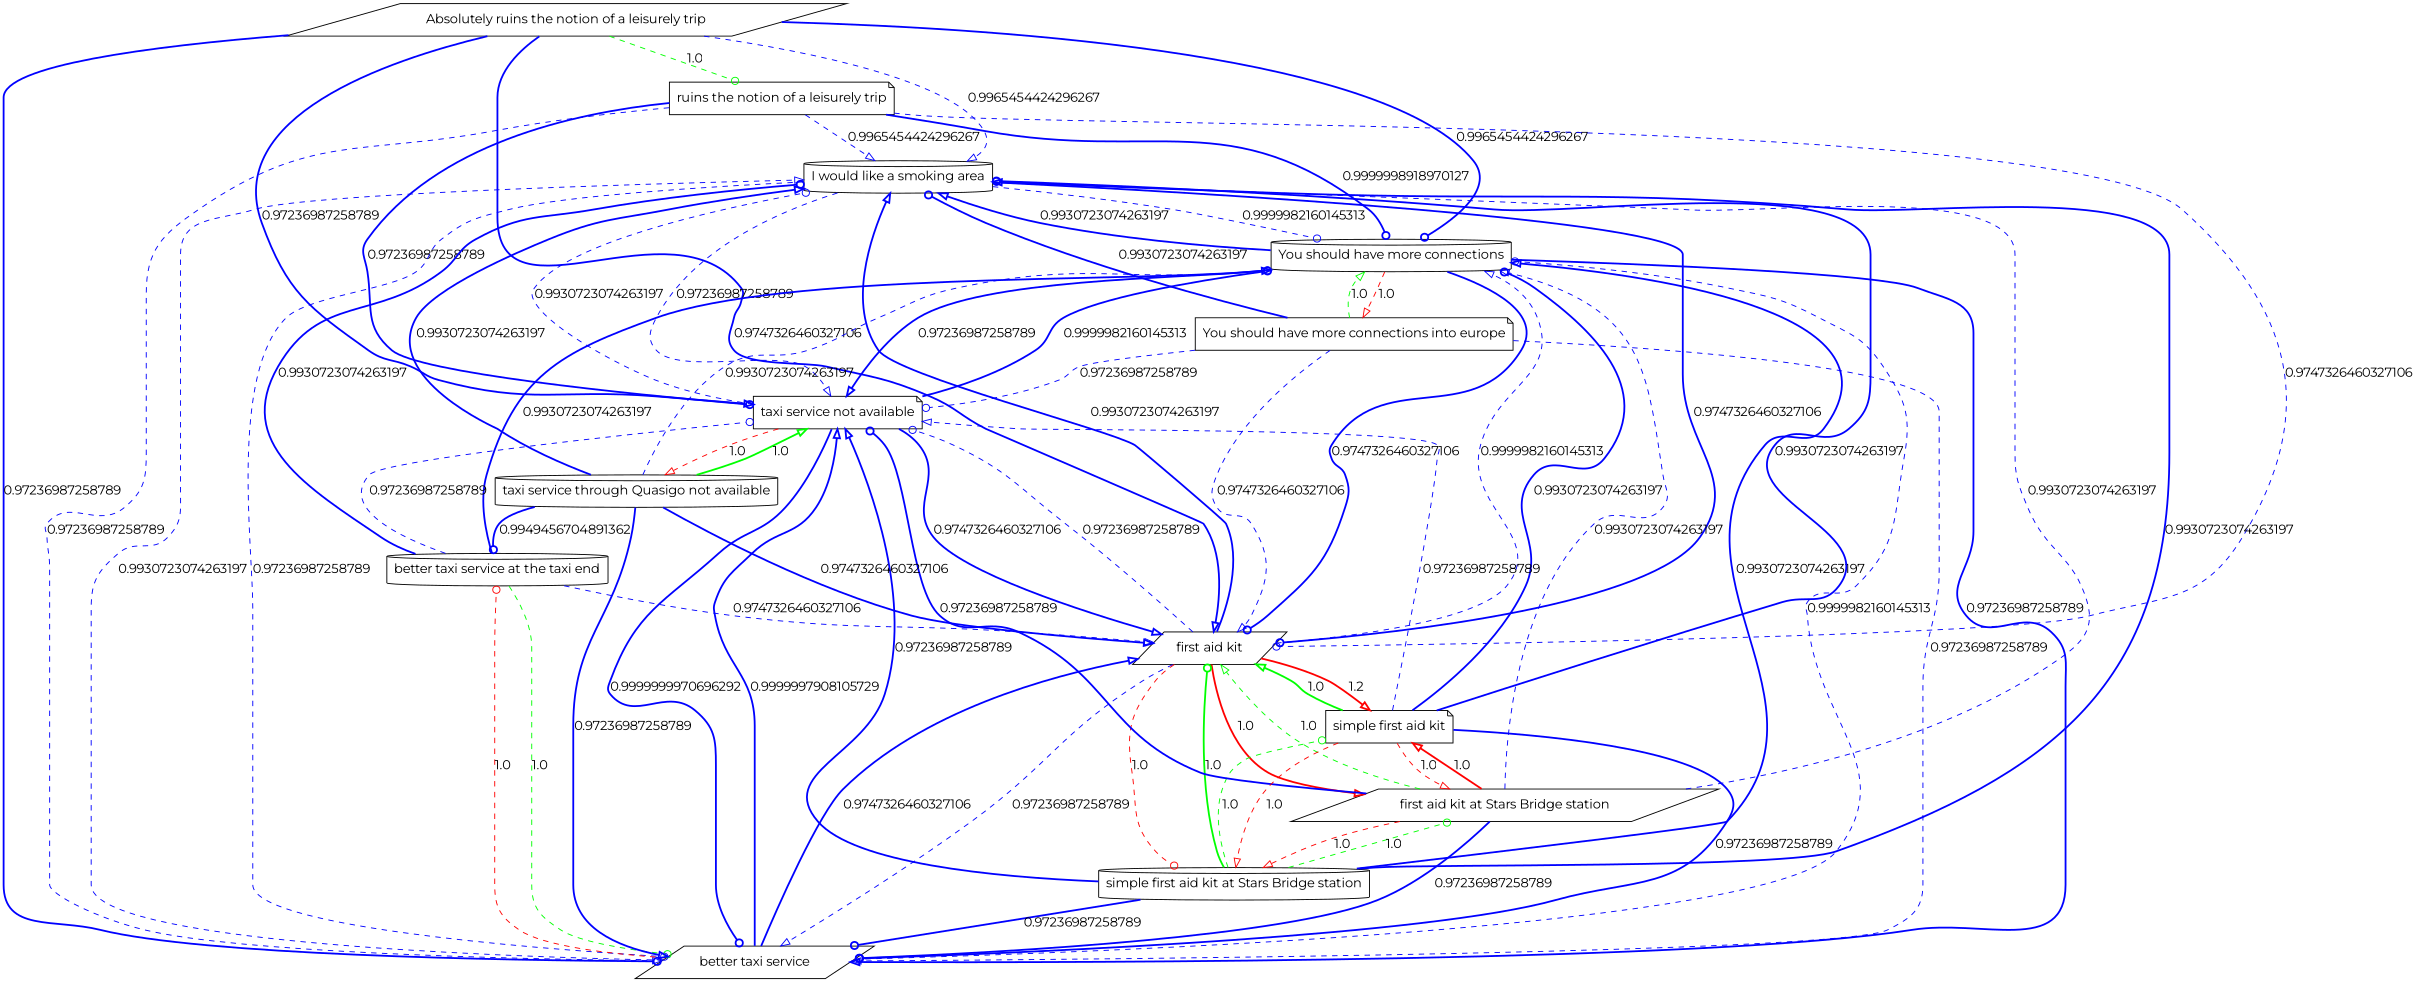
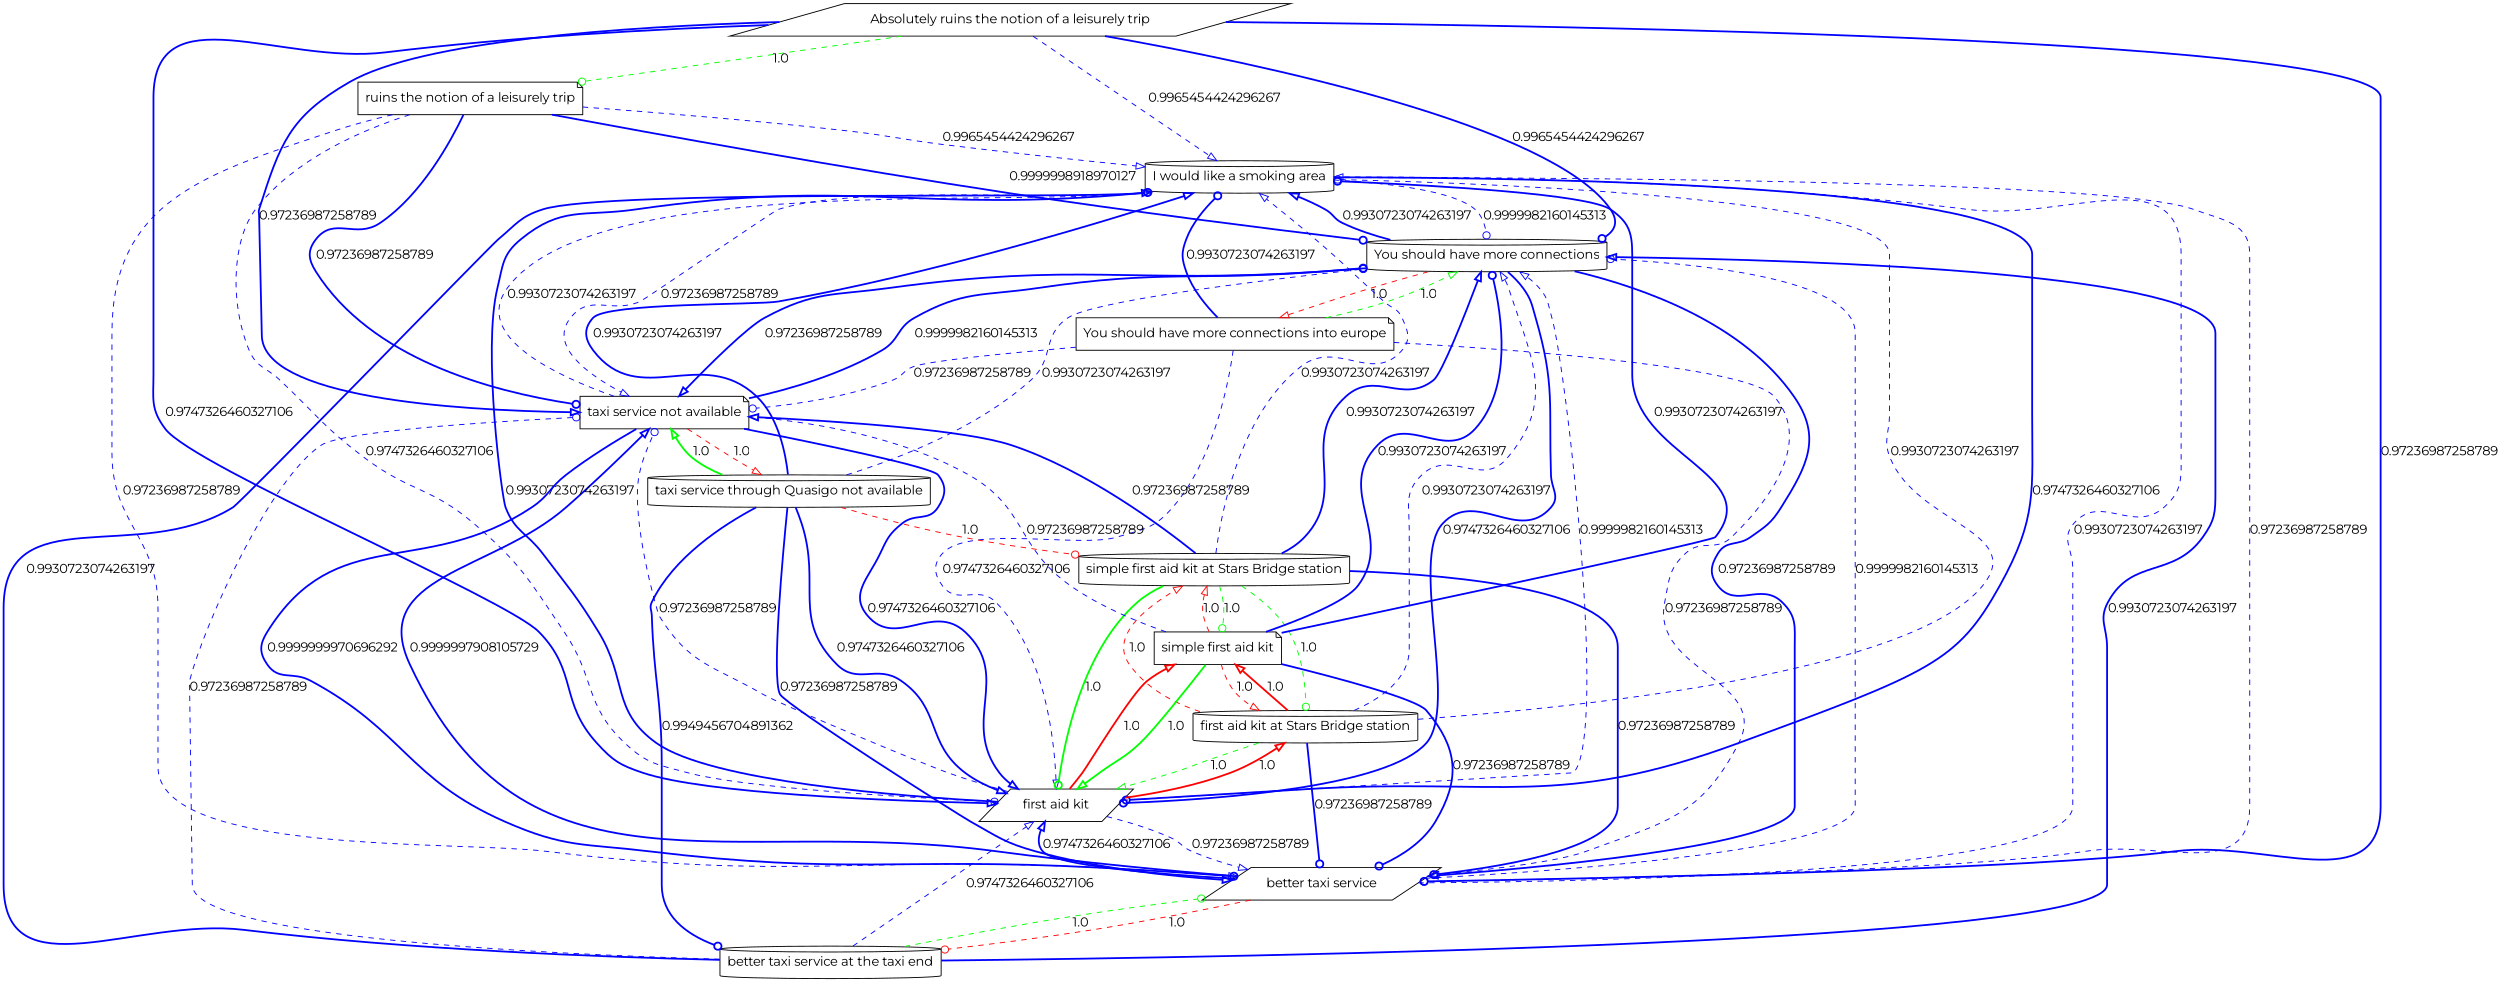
edge "simple first aid kit at Stars Bridge station" -> "I would like a smoking area": style bold -> dashed
edge "first aid kit at Stars Bridge station" -> "taxi service not available": removed, label "0.97236987258789"
edge "first aid kit" -> "simple first aid kit": label "1.2" -> "1.0"
edge "first aid kit" -> "simple first aid kit at Stars Bridge station": now "taxi service through Quasigo not available" -> "simple first aid kit at Stars Bridge station"
node "first aid kit at Stars Bridge station": shape parallelogram -> cylinder
